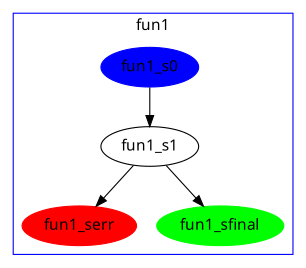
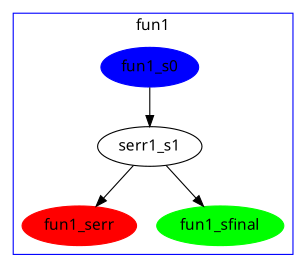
node "fun1_s1": label "fun1_s1" -> "serr1_s1"
